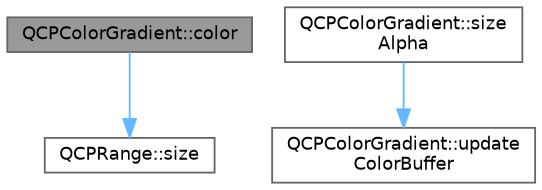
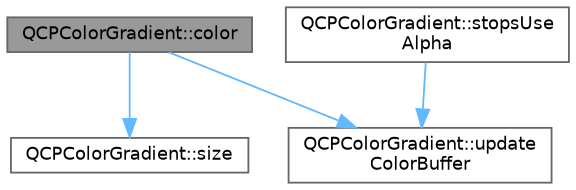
node "QCPColorGradient::size Alpha": label "QCPColorGradient::size Alpha" -> "QCPColorGradient::stopsUse Alpha"
edge "QCPColorGradient::color" -> "QCPColorGradient::update ColorBuffer": added
node "QCPRange::size": label "QCPRange::size" -> "QCPColorGradient::size"
